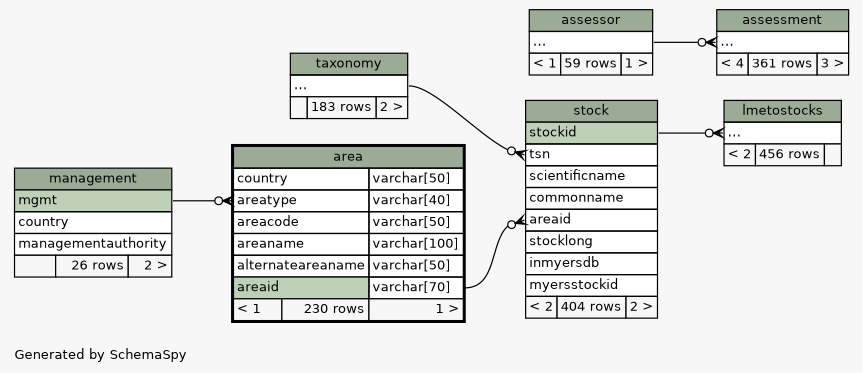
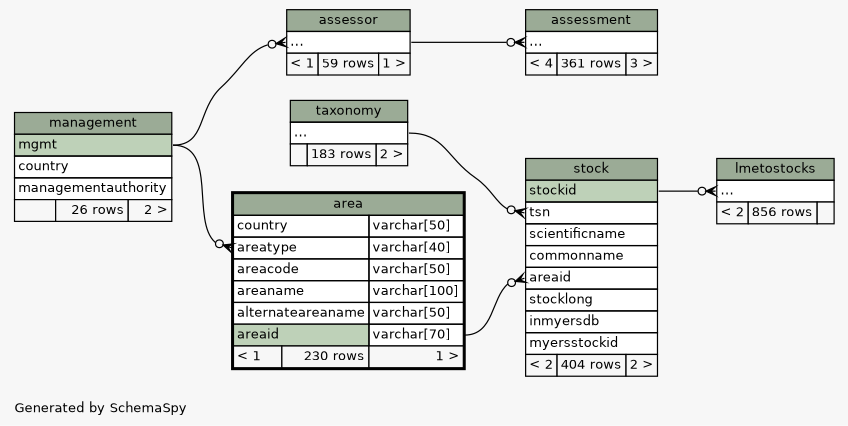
edge "management" -> "assessor": added
node "lmetostocks": text "456 rows" -> "856 rows"
